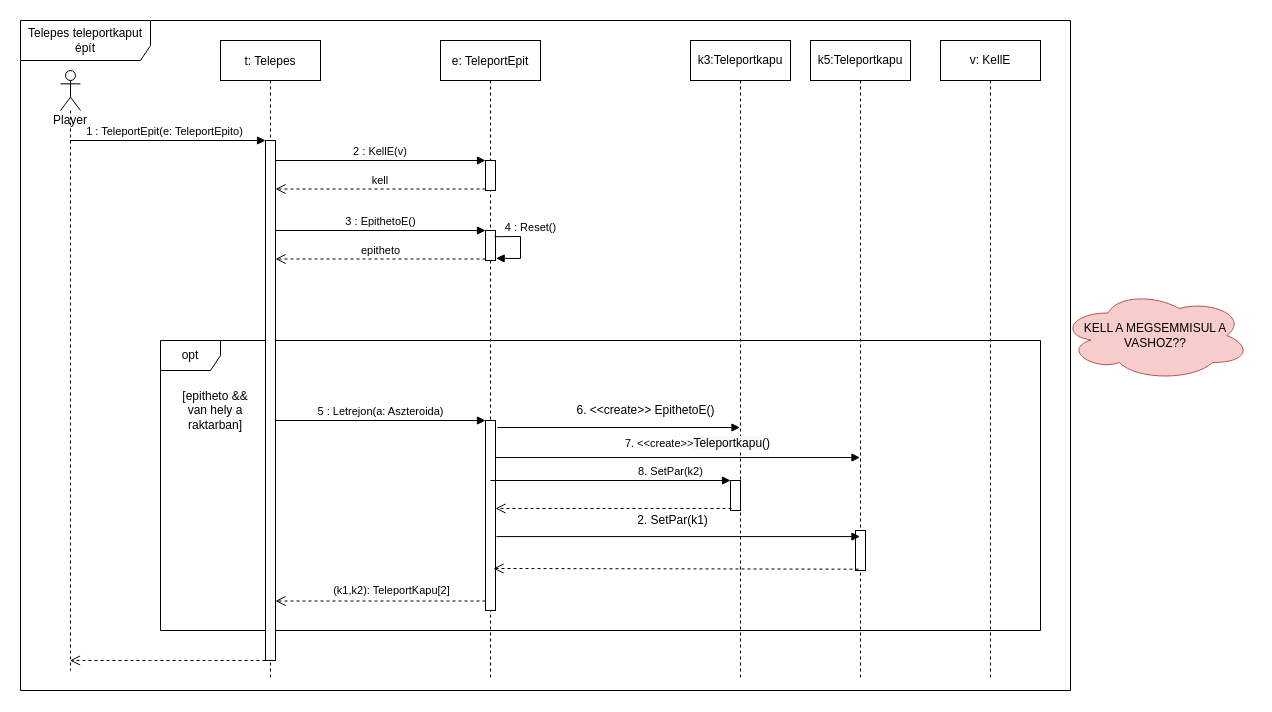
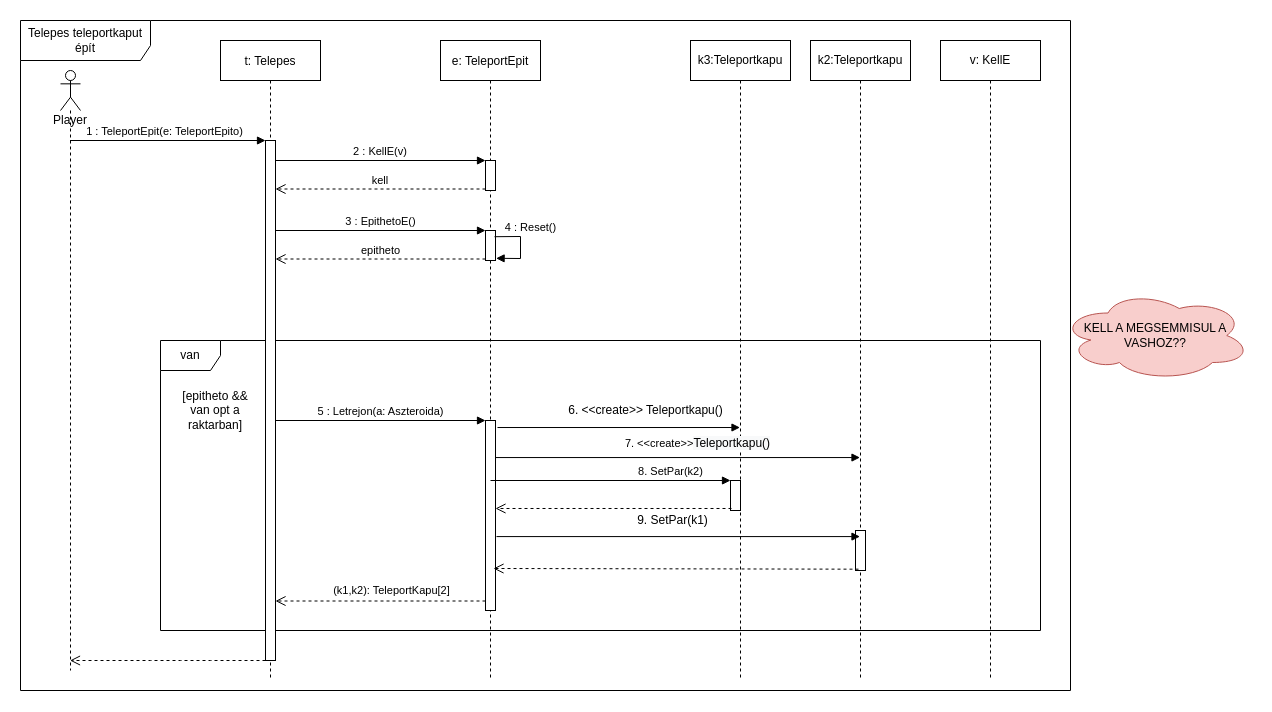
node "k5:Teleportkapu": label "k5:Teleportkapu" -> "k2:Teleportkapu"
node "opt": label "opt" -> "van"
node "[epitheto && van hely a raktarban]": label "[epitheto && van hely a raktarban]" -> "[epitheto && van opt a raktarban]"
node "6. <<create>> EpithetoE()": label "6. <<create>> EpithetoE()" -> "6. <<create>> Teleportkapu()"
node "2. SetPar(k1)": label "2. SetPar(k1)" -> "9. SetPar(k1)"
